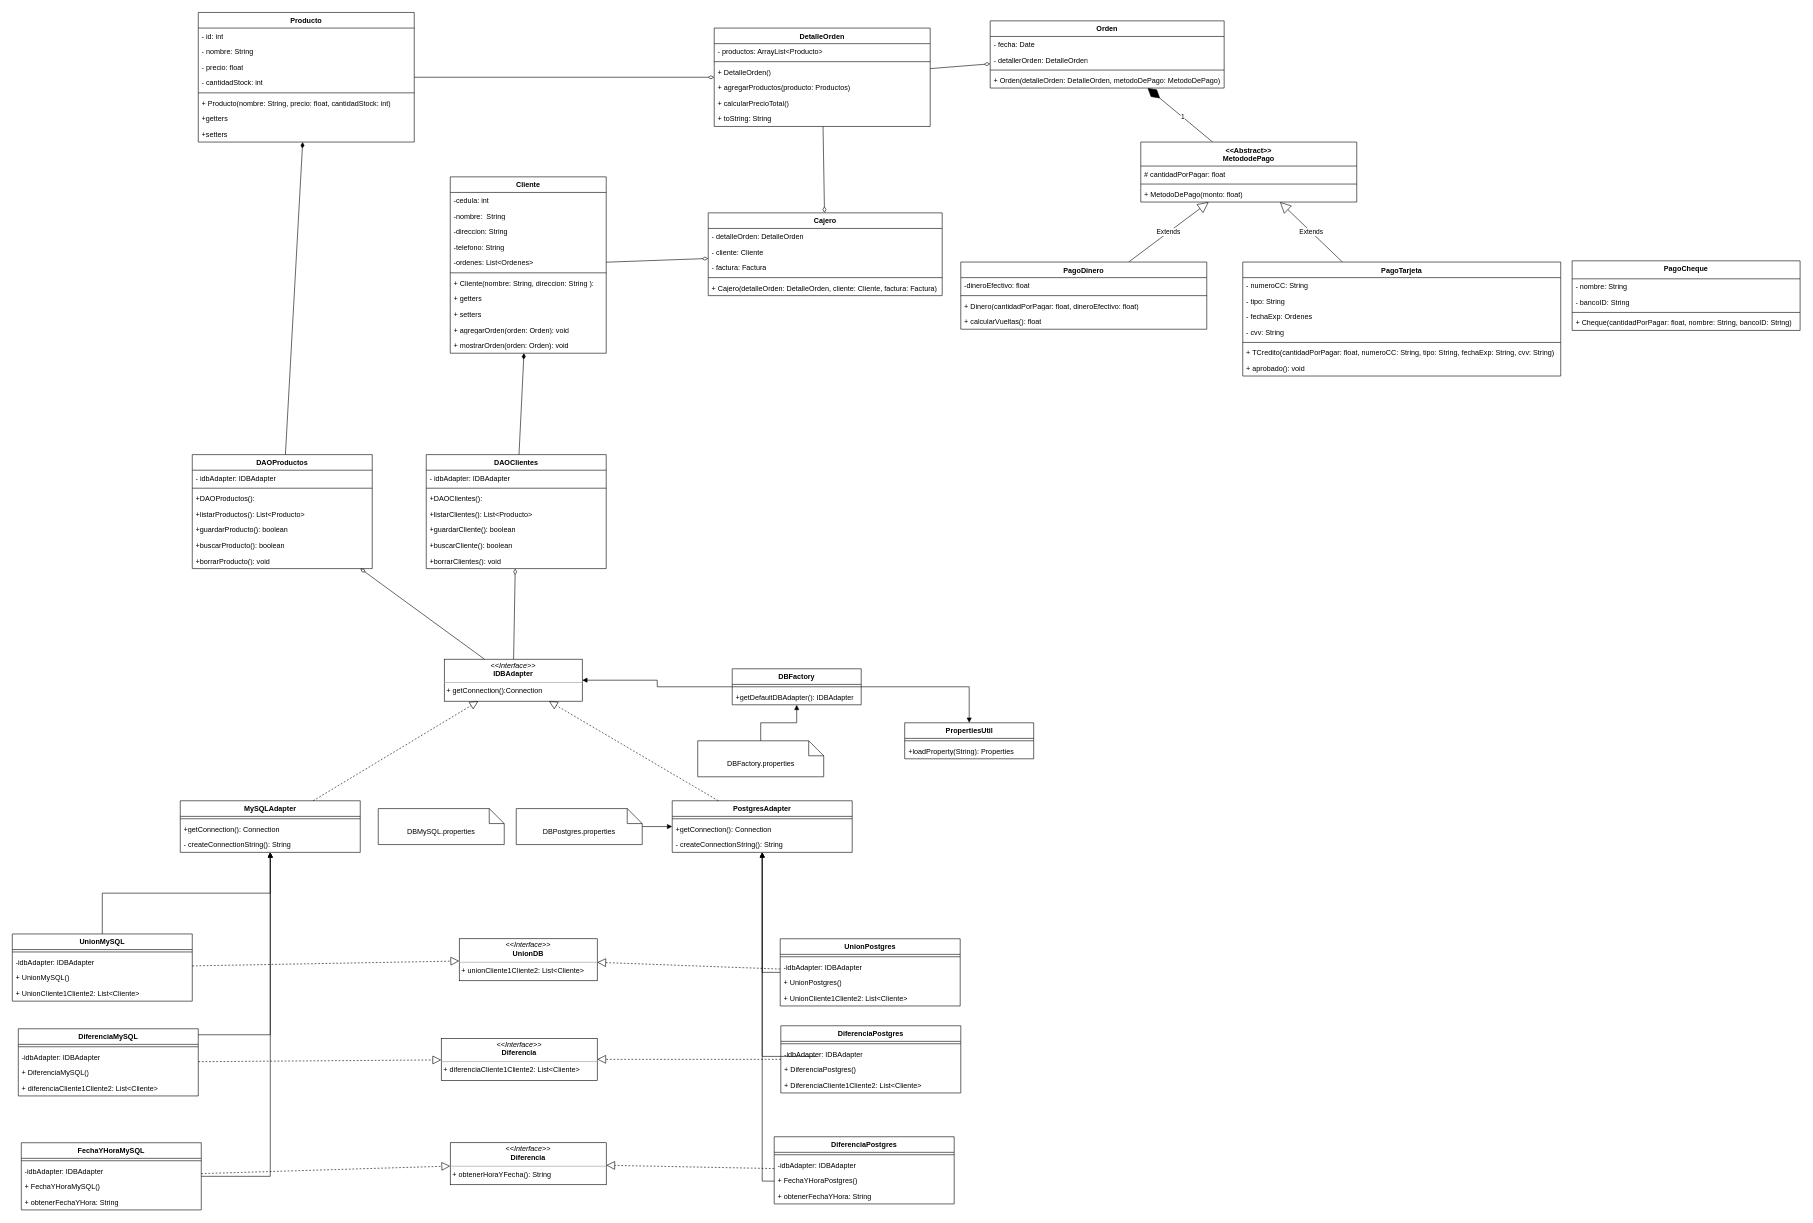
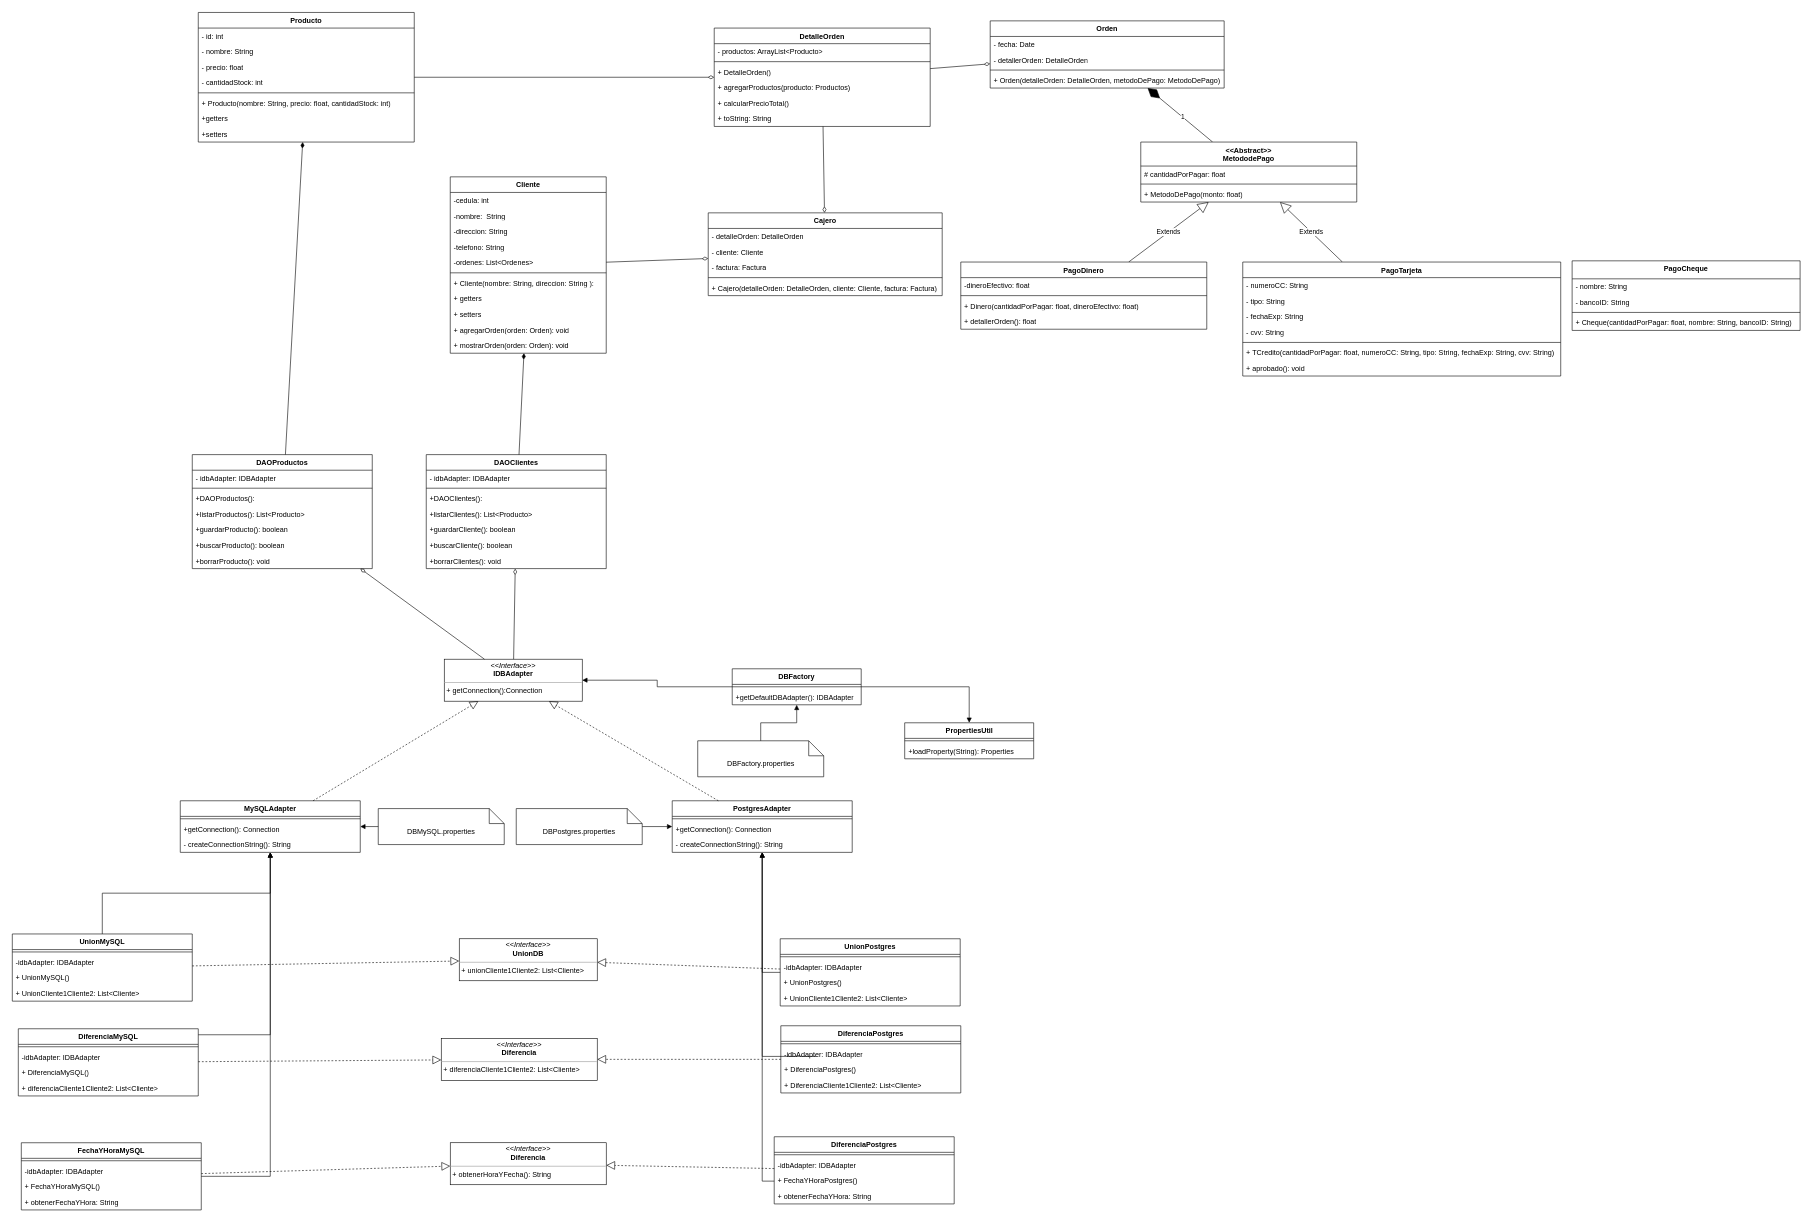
node "- fechaExp: Ordenes": label "- fechaExp: Ordenes" -> "- fechaExp: String"
node "+ calcularVueltas(): float": label "+ calcularVueltas(): float" -> "+ detallerOrden(): float"
edge "DBMySQL.properties" -> "MySQLAdapter": added
